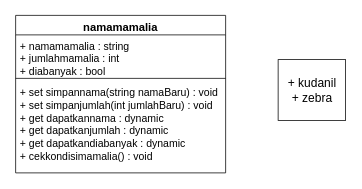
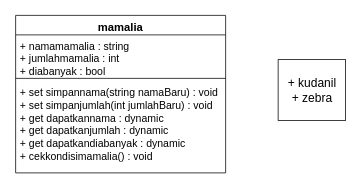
node "namamamalia": label "namamamalia" -> "mamalia"
